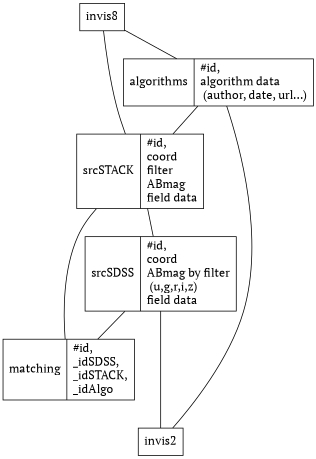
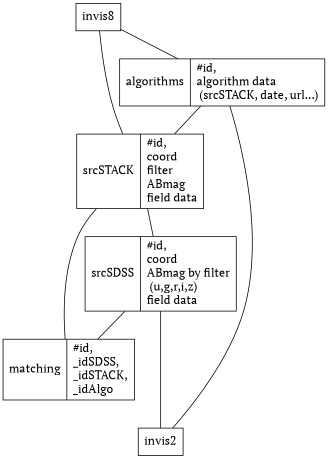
node "algorithms": text "(author, date, url...)" -> "(srcSTACK, date, url...)"
